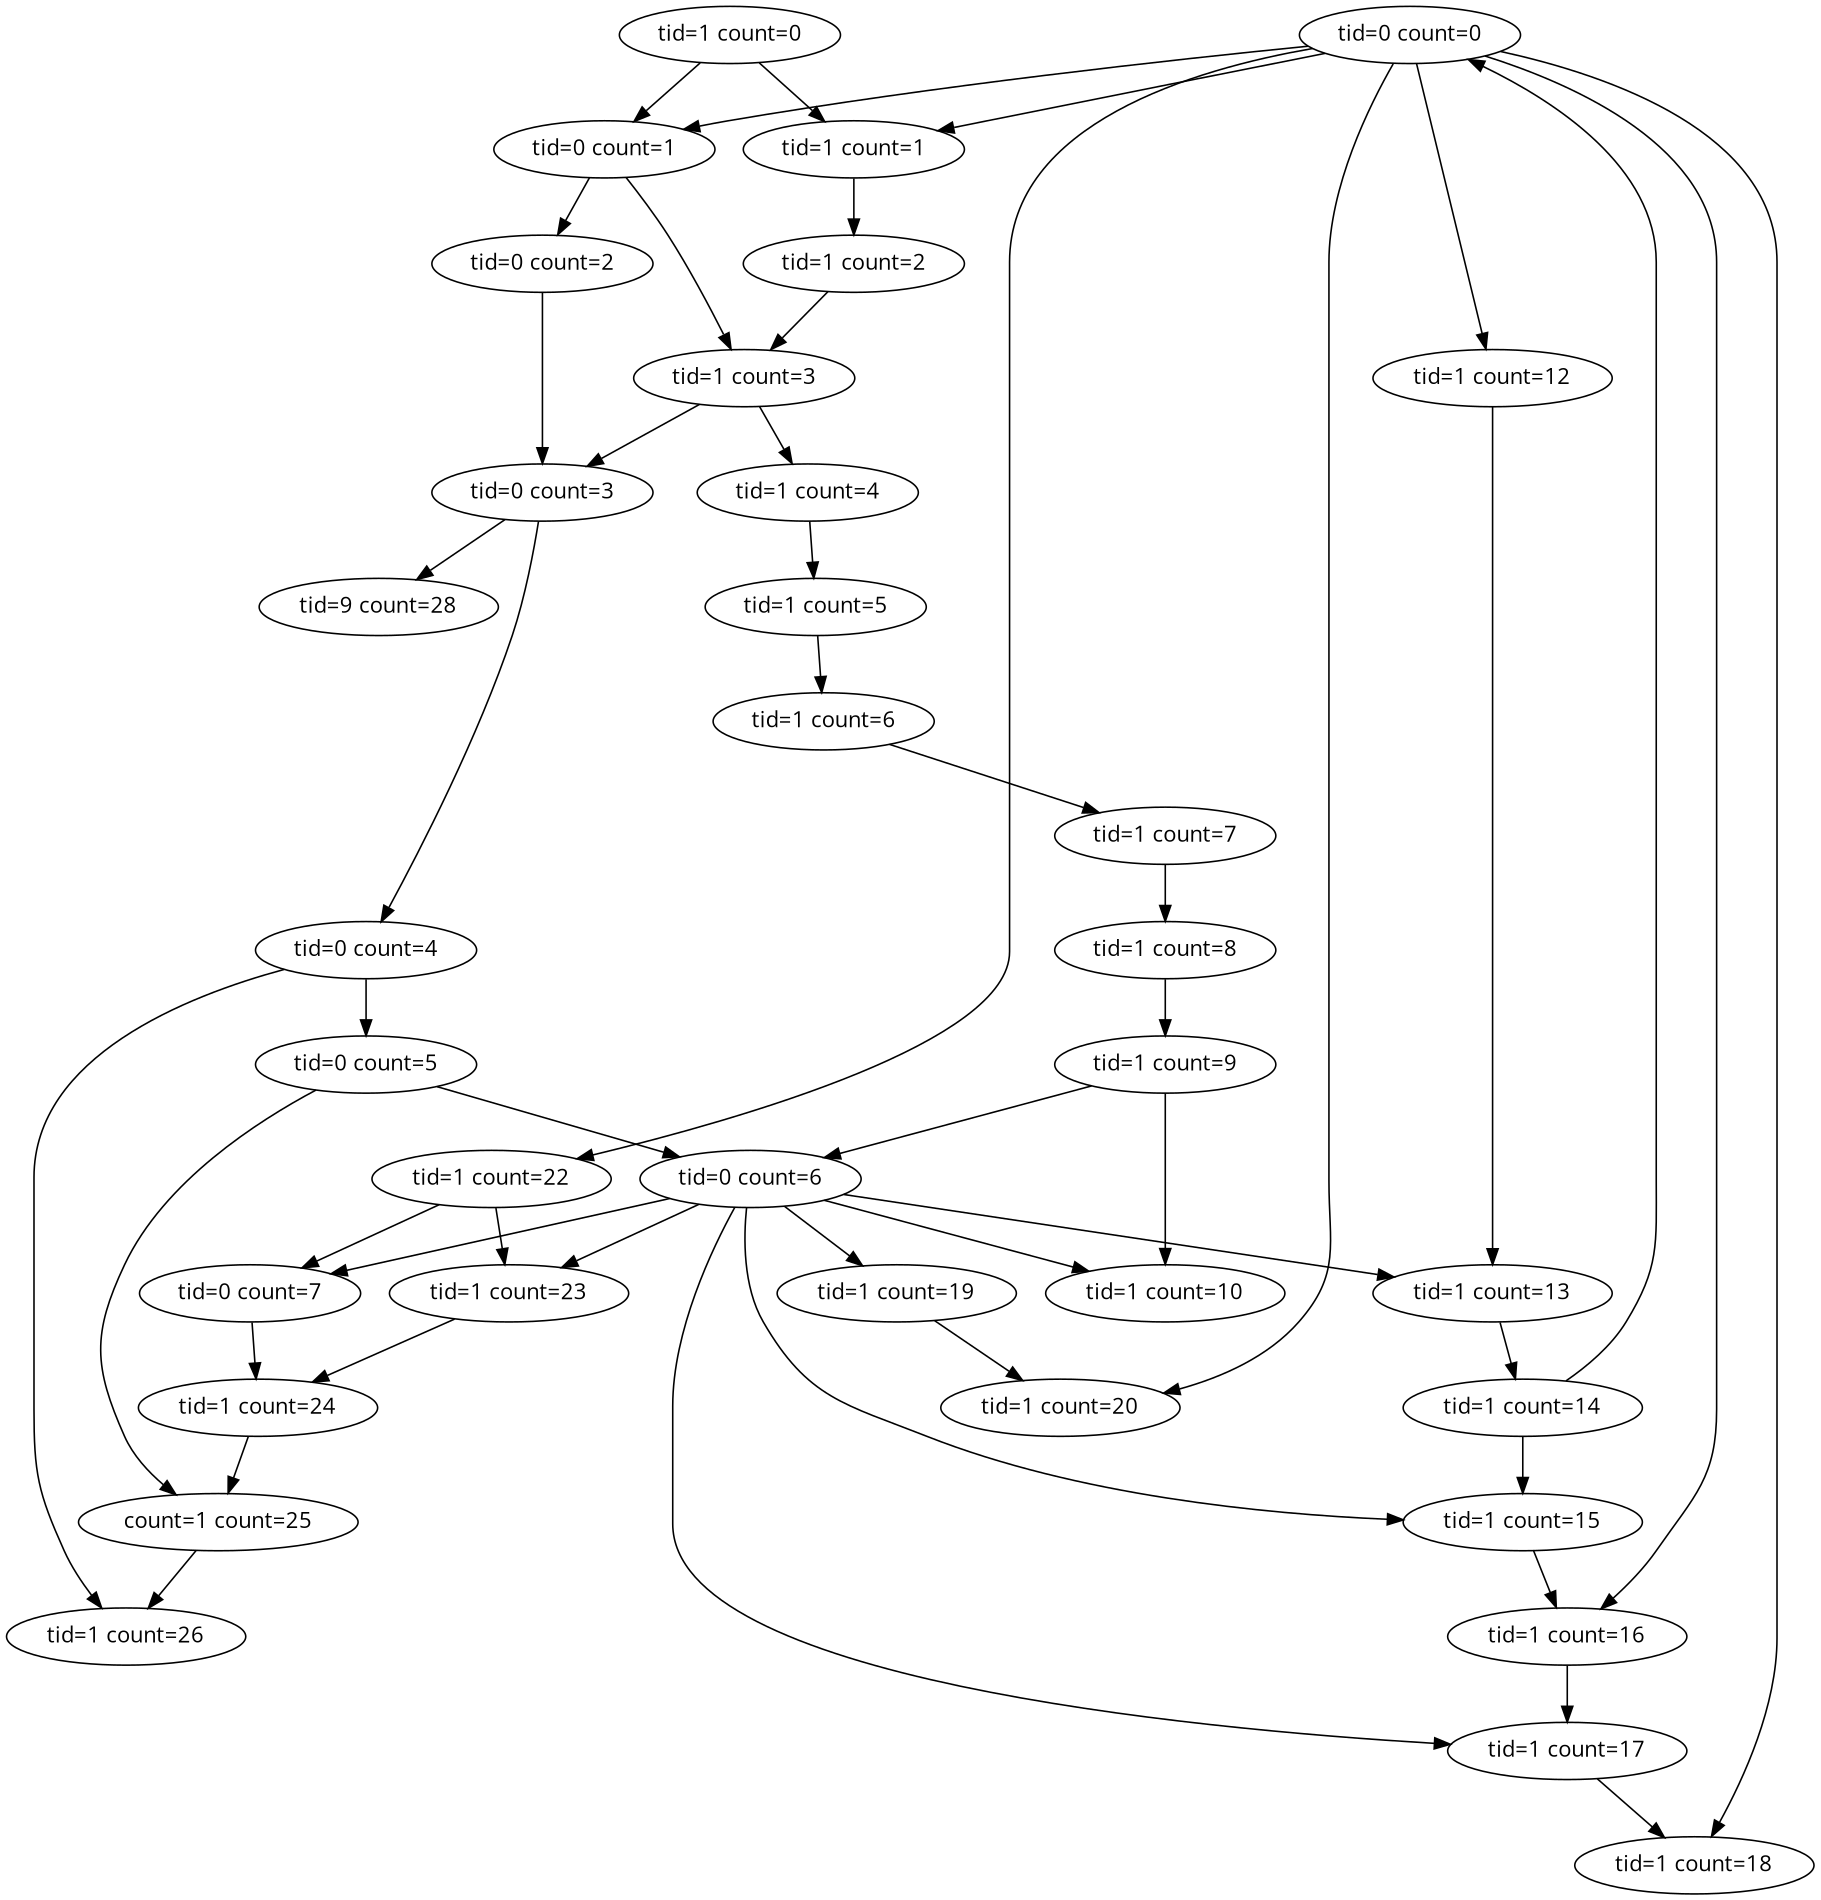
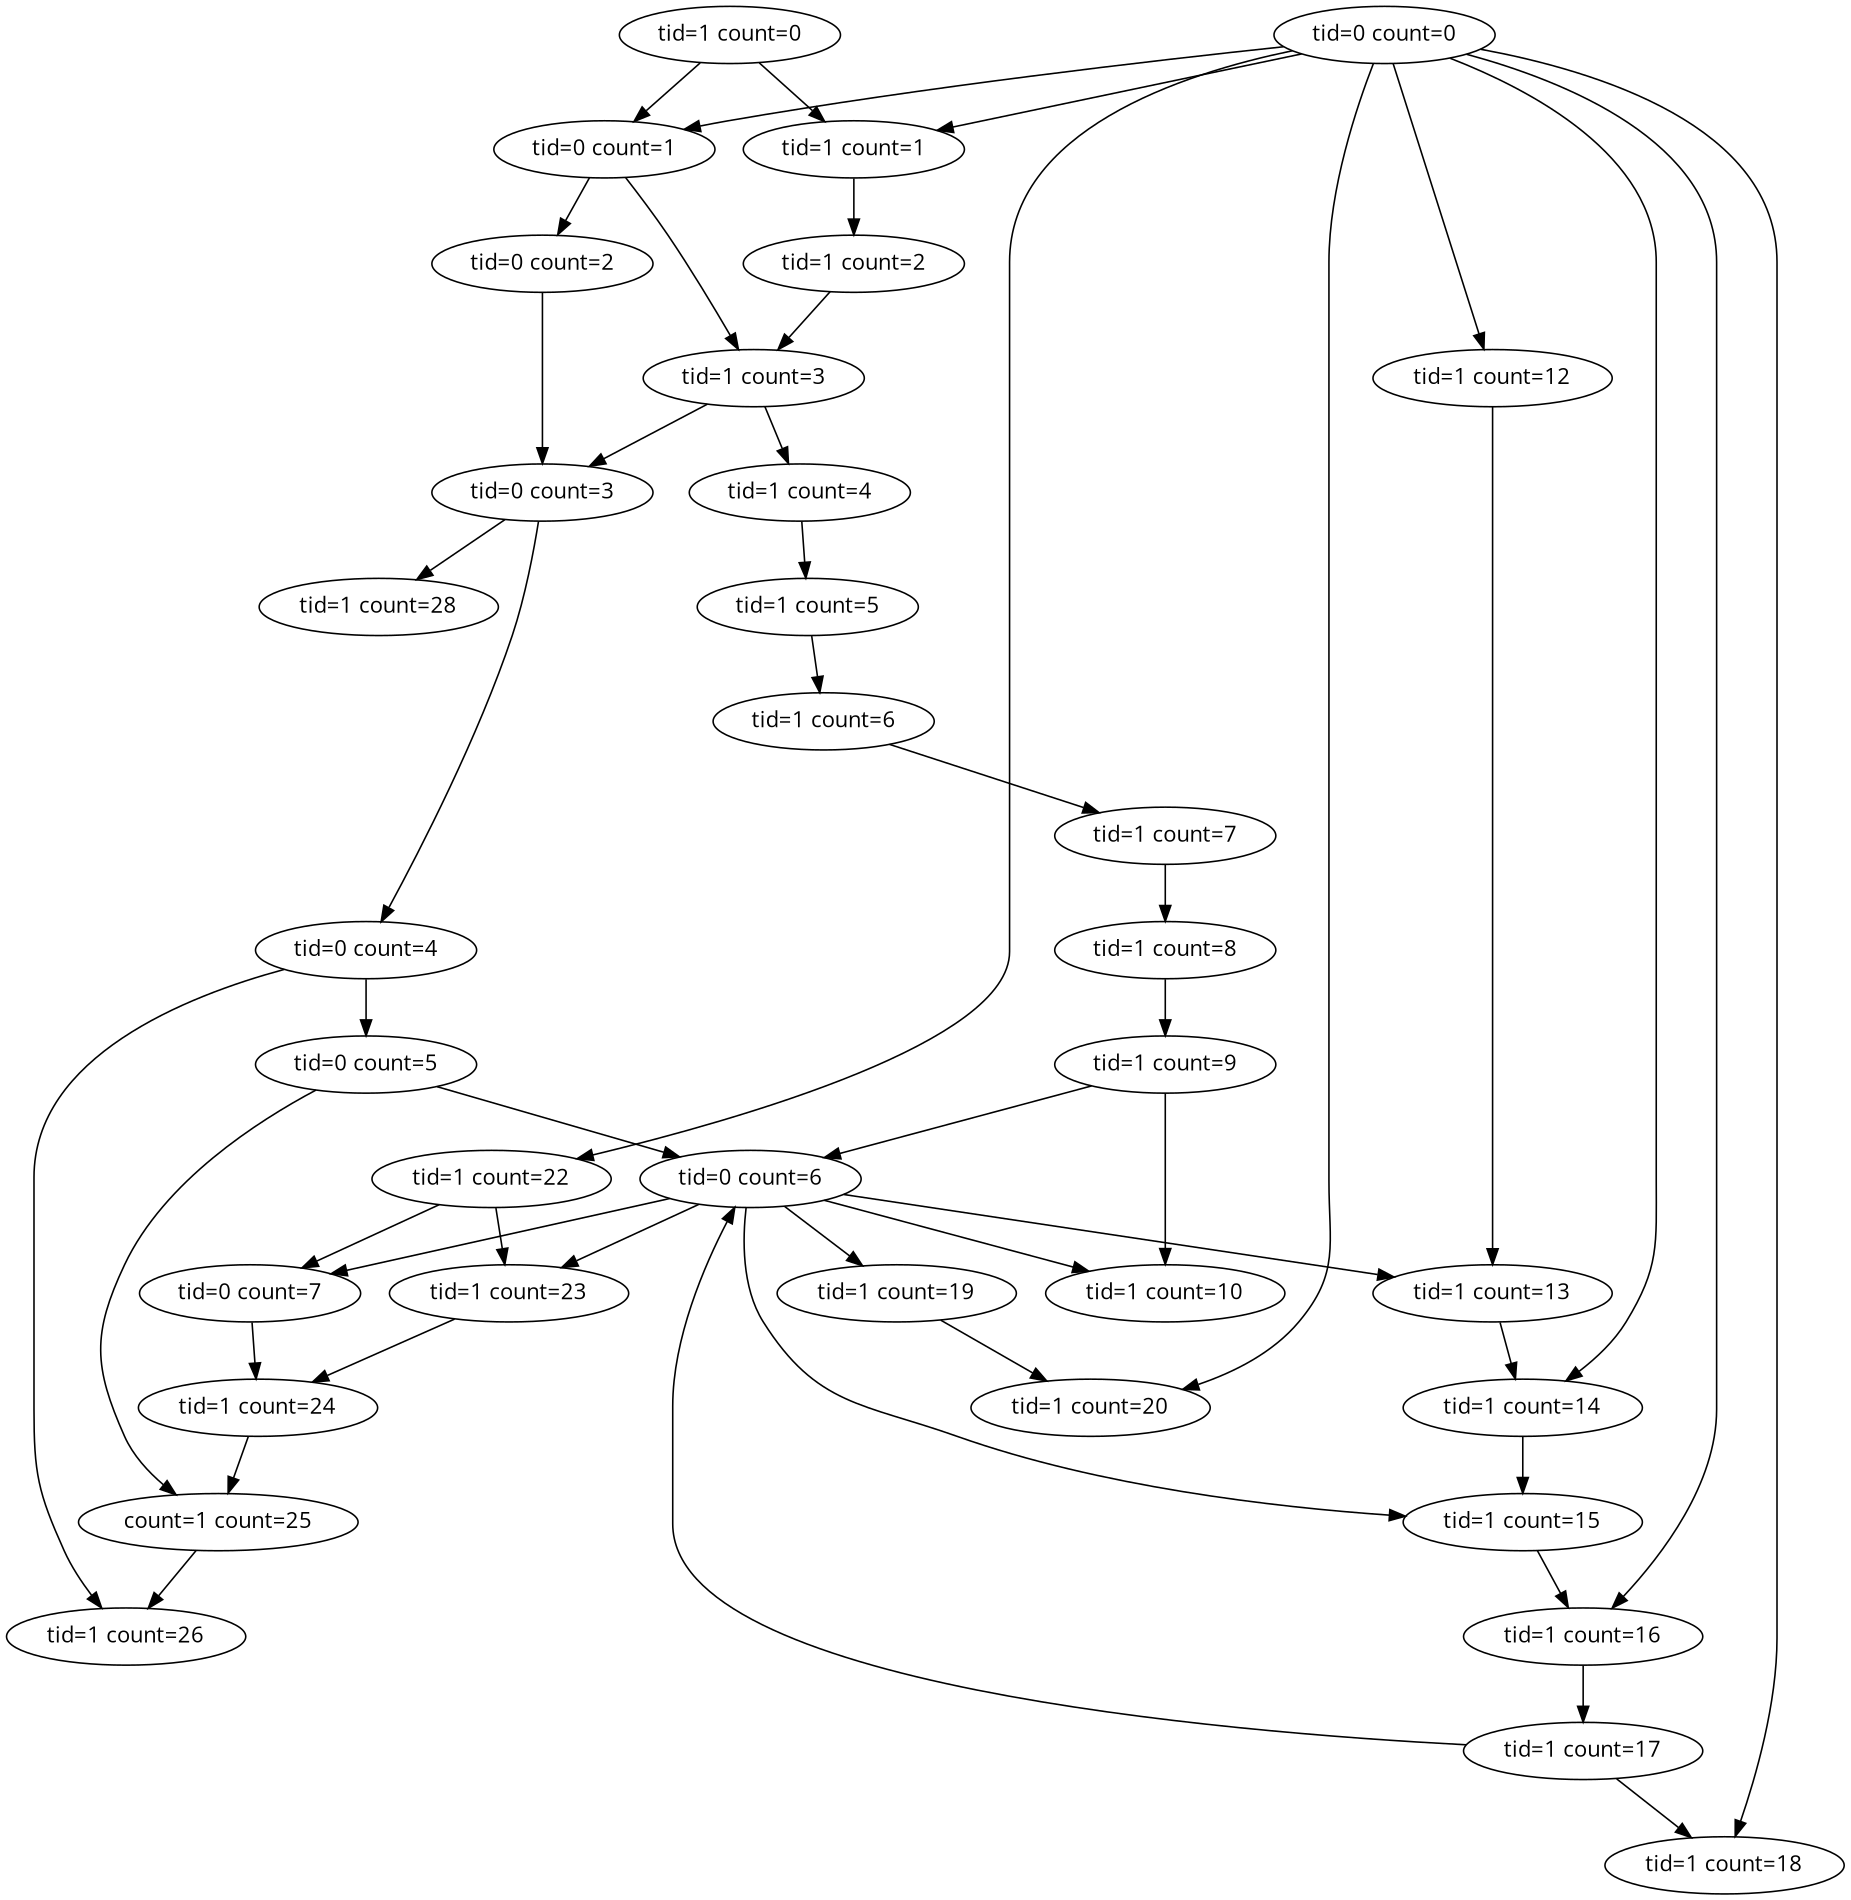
node "tid=9 count=28": label "tid=9 count=28" -> "tid=1 count=28"
edge "tid=1 count=14" -> "tid=0 count=0": reversed
edge "tid=0 count=6" -> "tid=1 count=17": reversed
